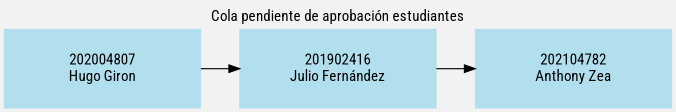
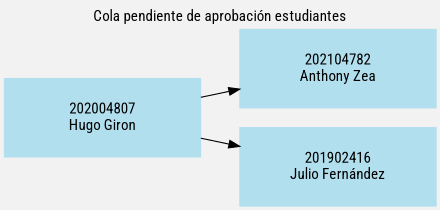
edge "201902416 Julio Fernández" -> "202104782 Anthony Zea": now "202004807 Hugo Giron" -> "202104782 Anthony Zea"
